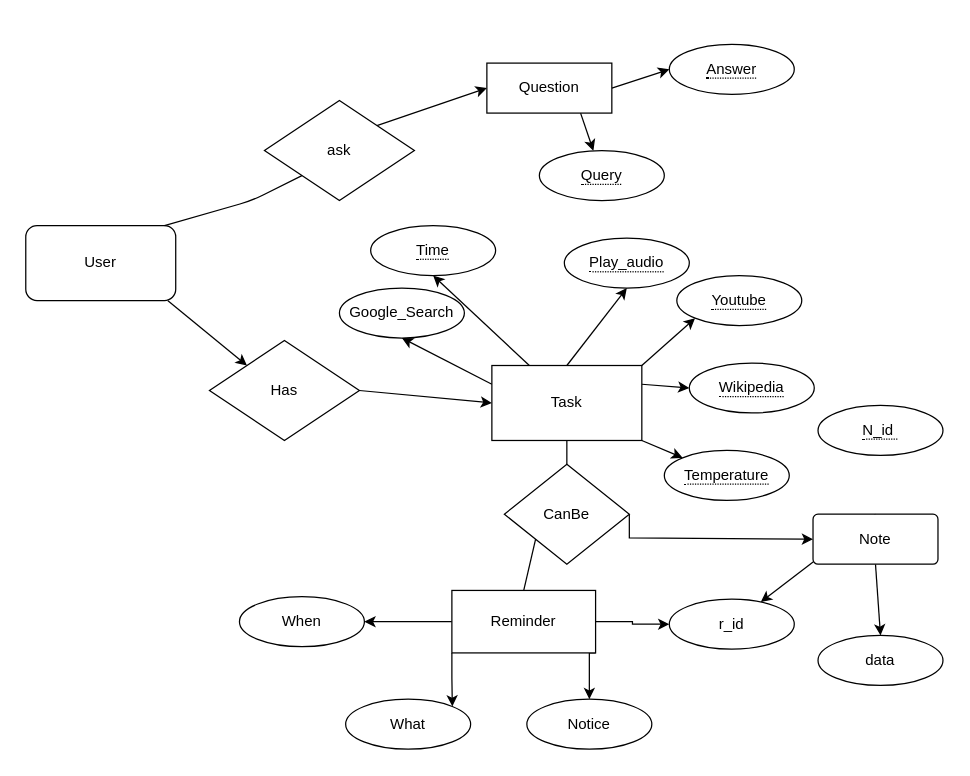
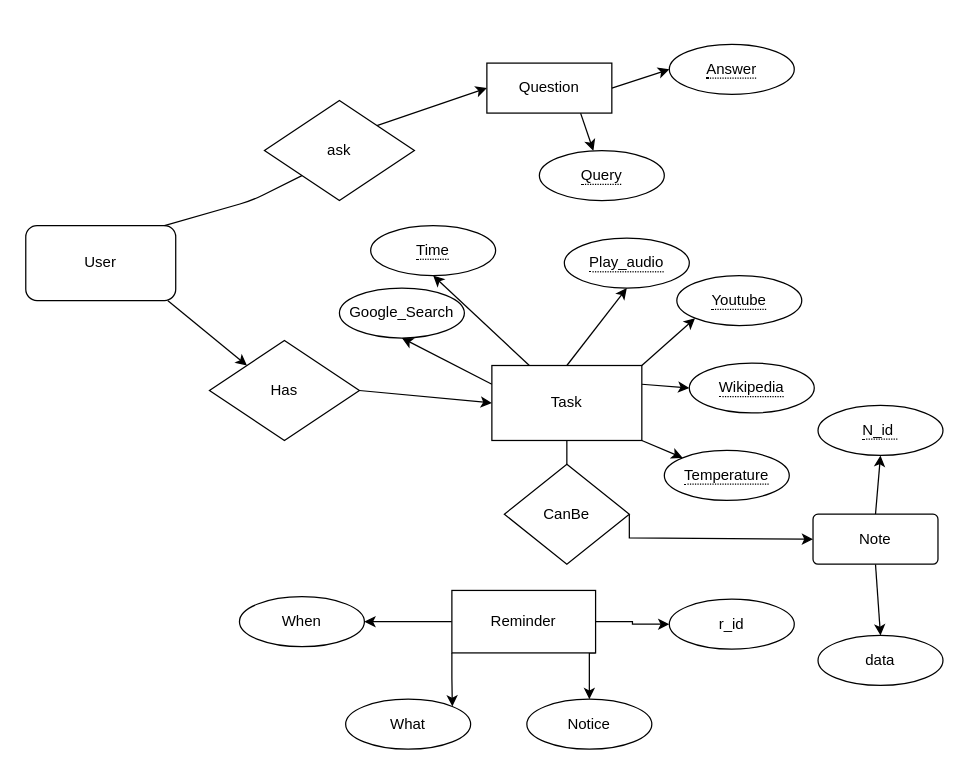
edge "CanBe" -- "Reminder": removed
edge "Note" -> "r_id": now "Note" -> "N_id"
